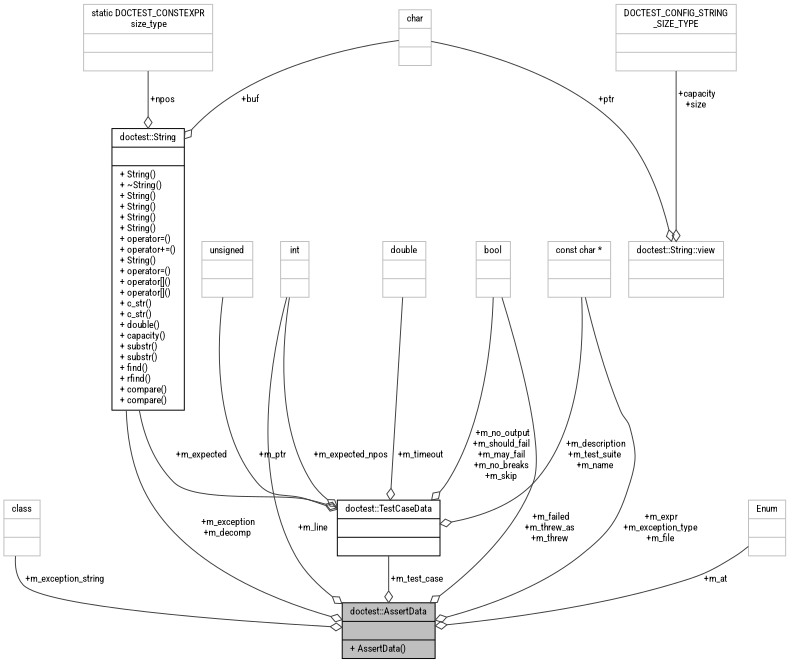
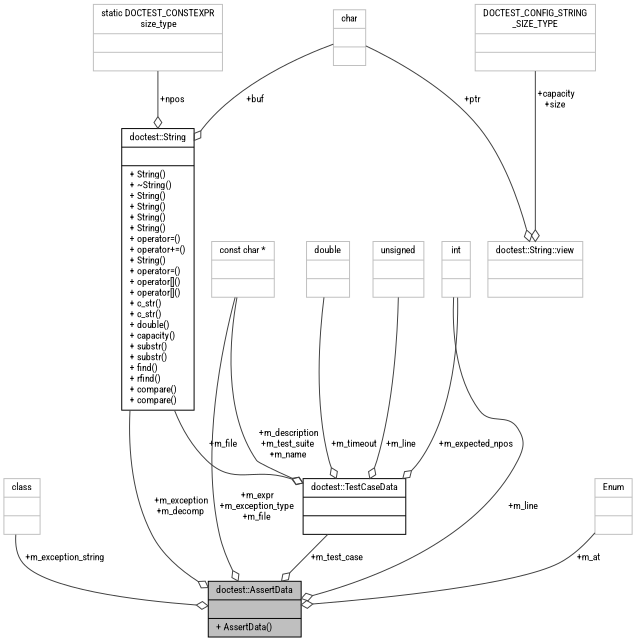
node "bool": removed
edge "doctest::String" -> "doctest::TestCaseData": label " +m_expected" -> " +m_file"
edge "unsigned" -> "doctest::TestCaseData": label " +m_ptr" -> " +m_line"
